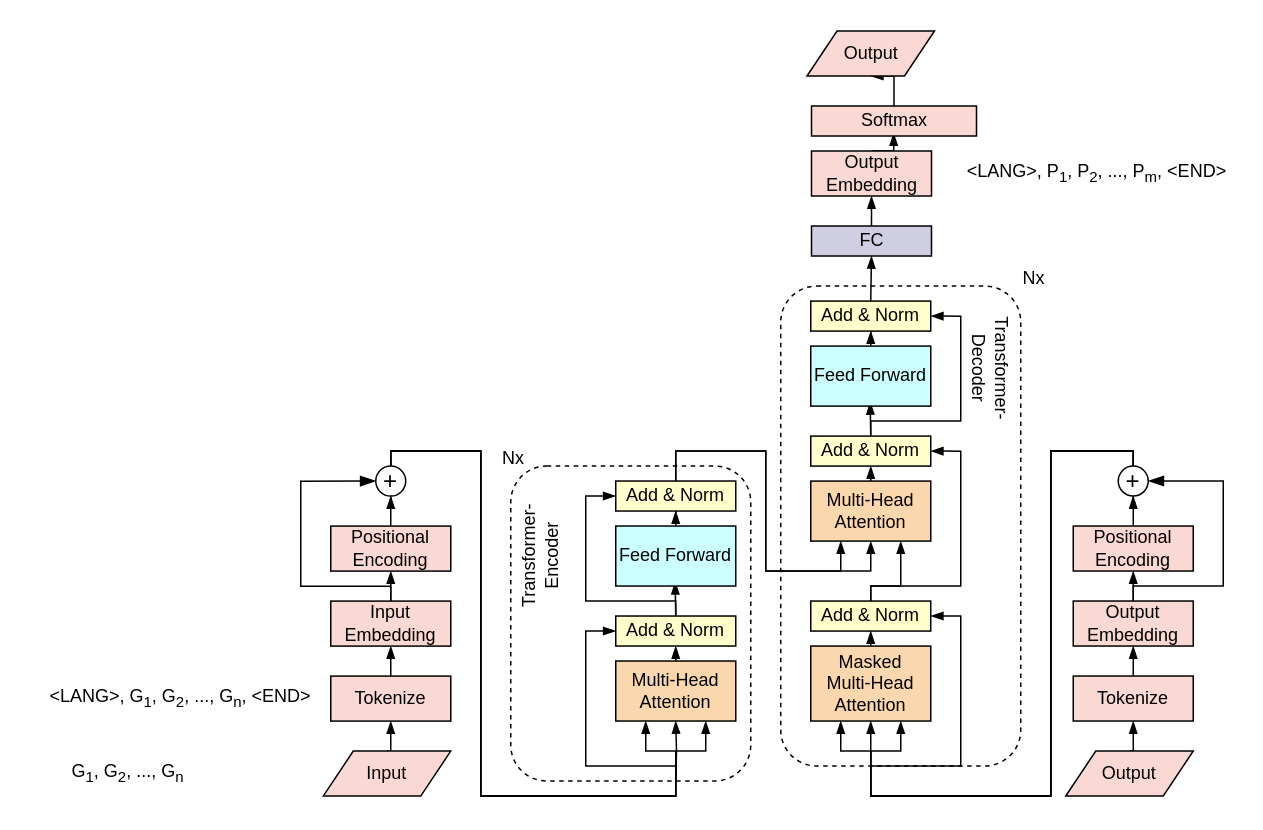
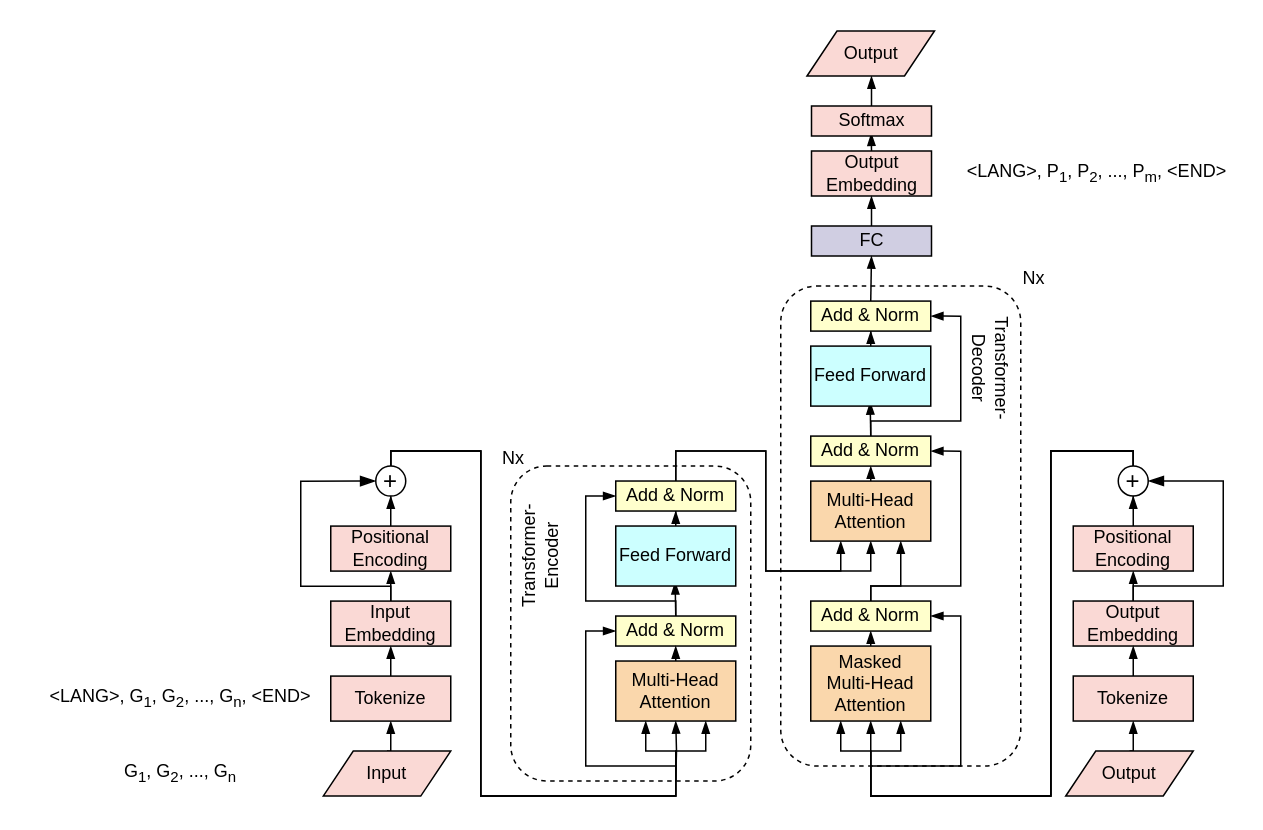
node "Softmax": size 165x30 -> 120x30
node "G1, G2, ..., Gn": moved (128, 773) -> (181, 773)
